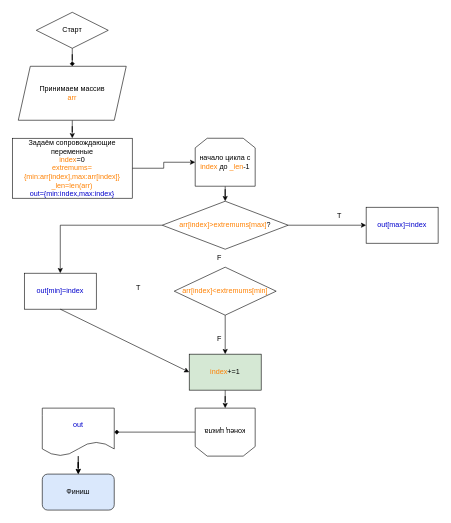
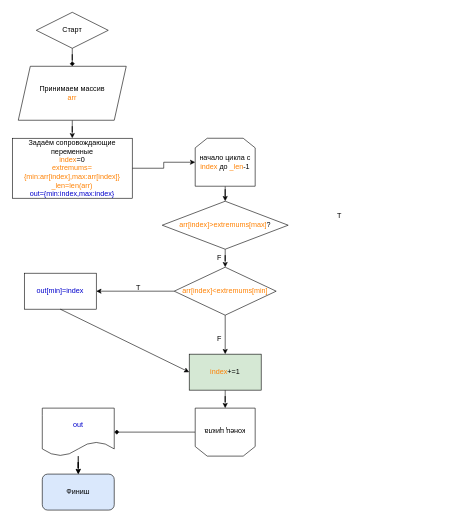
edge "arr[index]>extremums[max]?" -> "out[min]=index": now "arr[index]>extremums[max]?" -> "arr[index]<extremums[min]"
edge "arr[index]>extremums[max]?" -> "out[max]=index": removed
node "out[max]=index": removed
edge "arr[index]<extremums[min]" -> "out[min]=index": added
